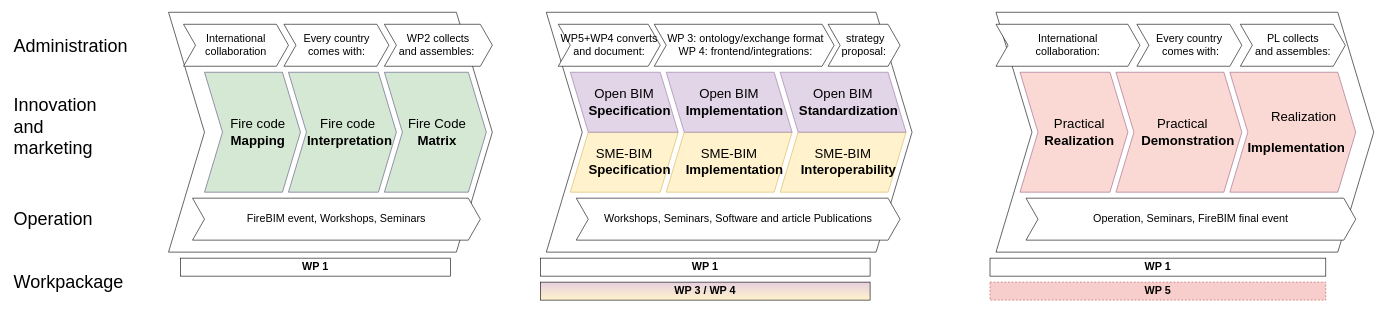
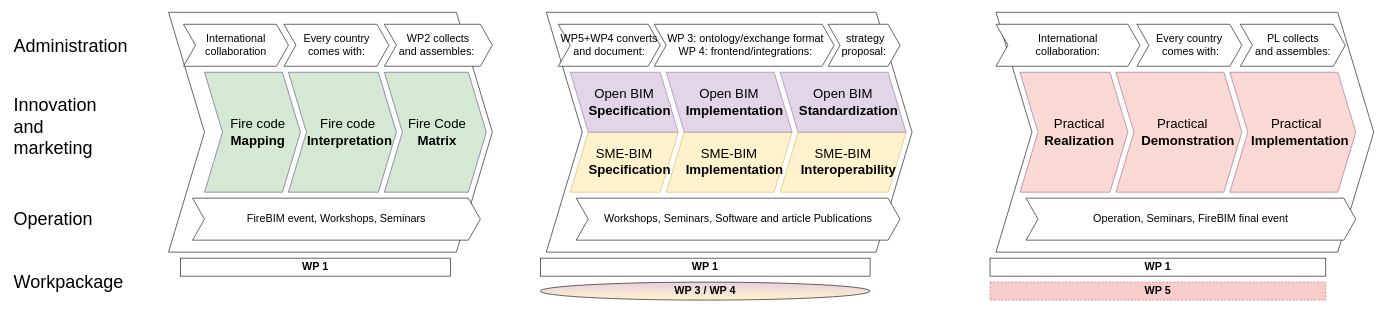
node "Realization Implementation": label "Realization Implementation" -> "Practical Implementation"
node "WP 3 / WP 4": shape rectangle -> ellipse
